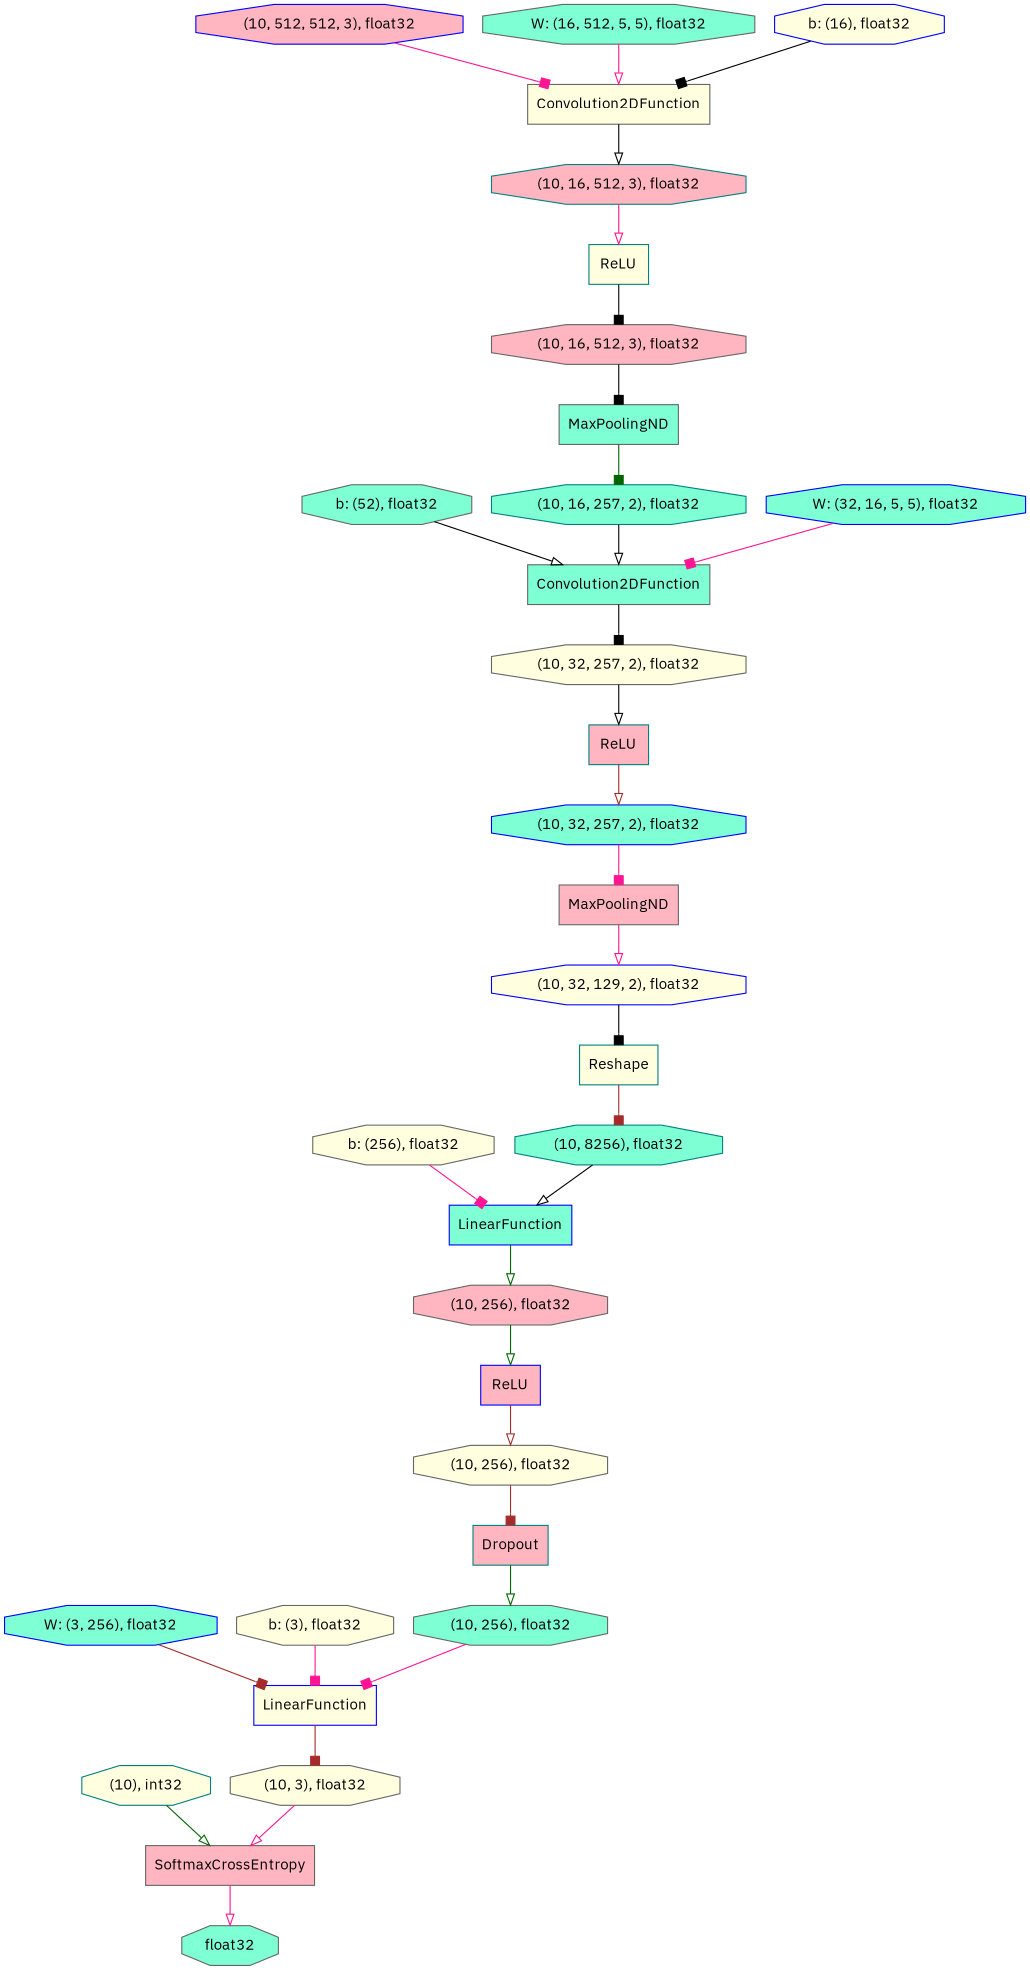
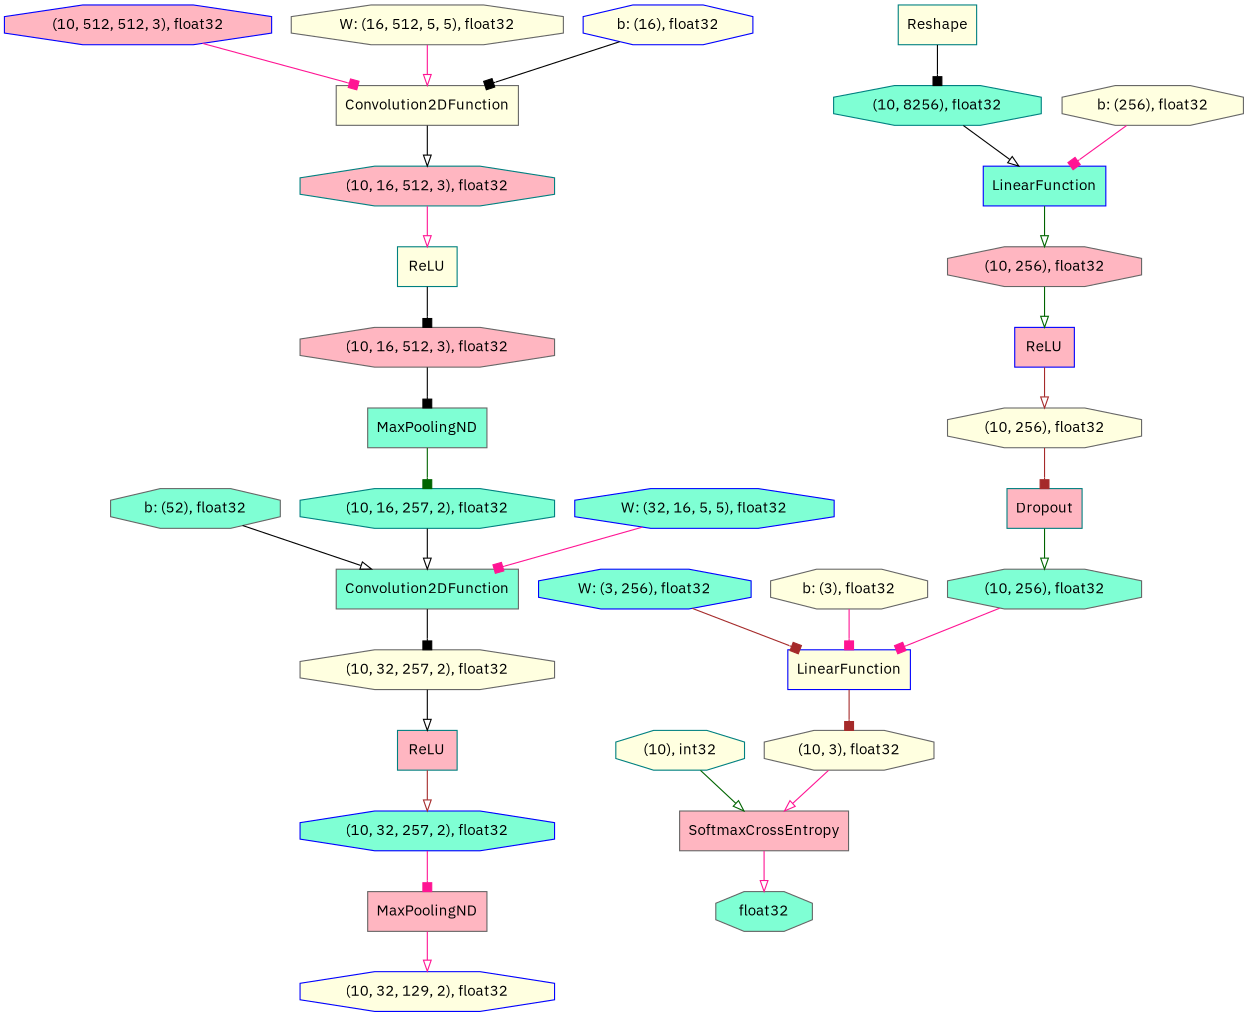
node "W: (16, 512, 5, 5), float32": fillcolor aquamarine -> lightyellow
edge "(10, 32, 129, 2), float32" -> "Reshape": removed
edge "Reshape" -> "(10, 8256), float32": color brown -> black
